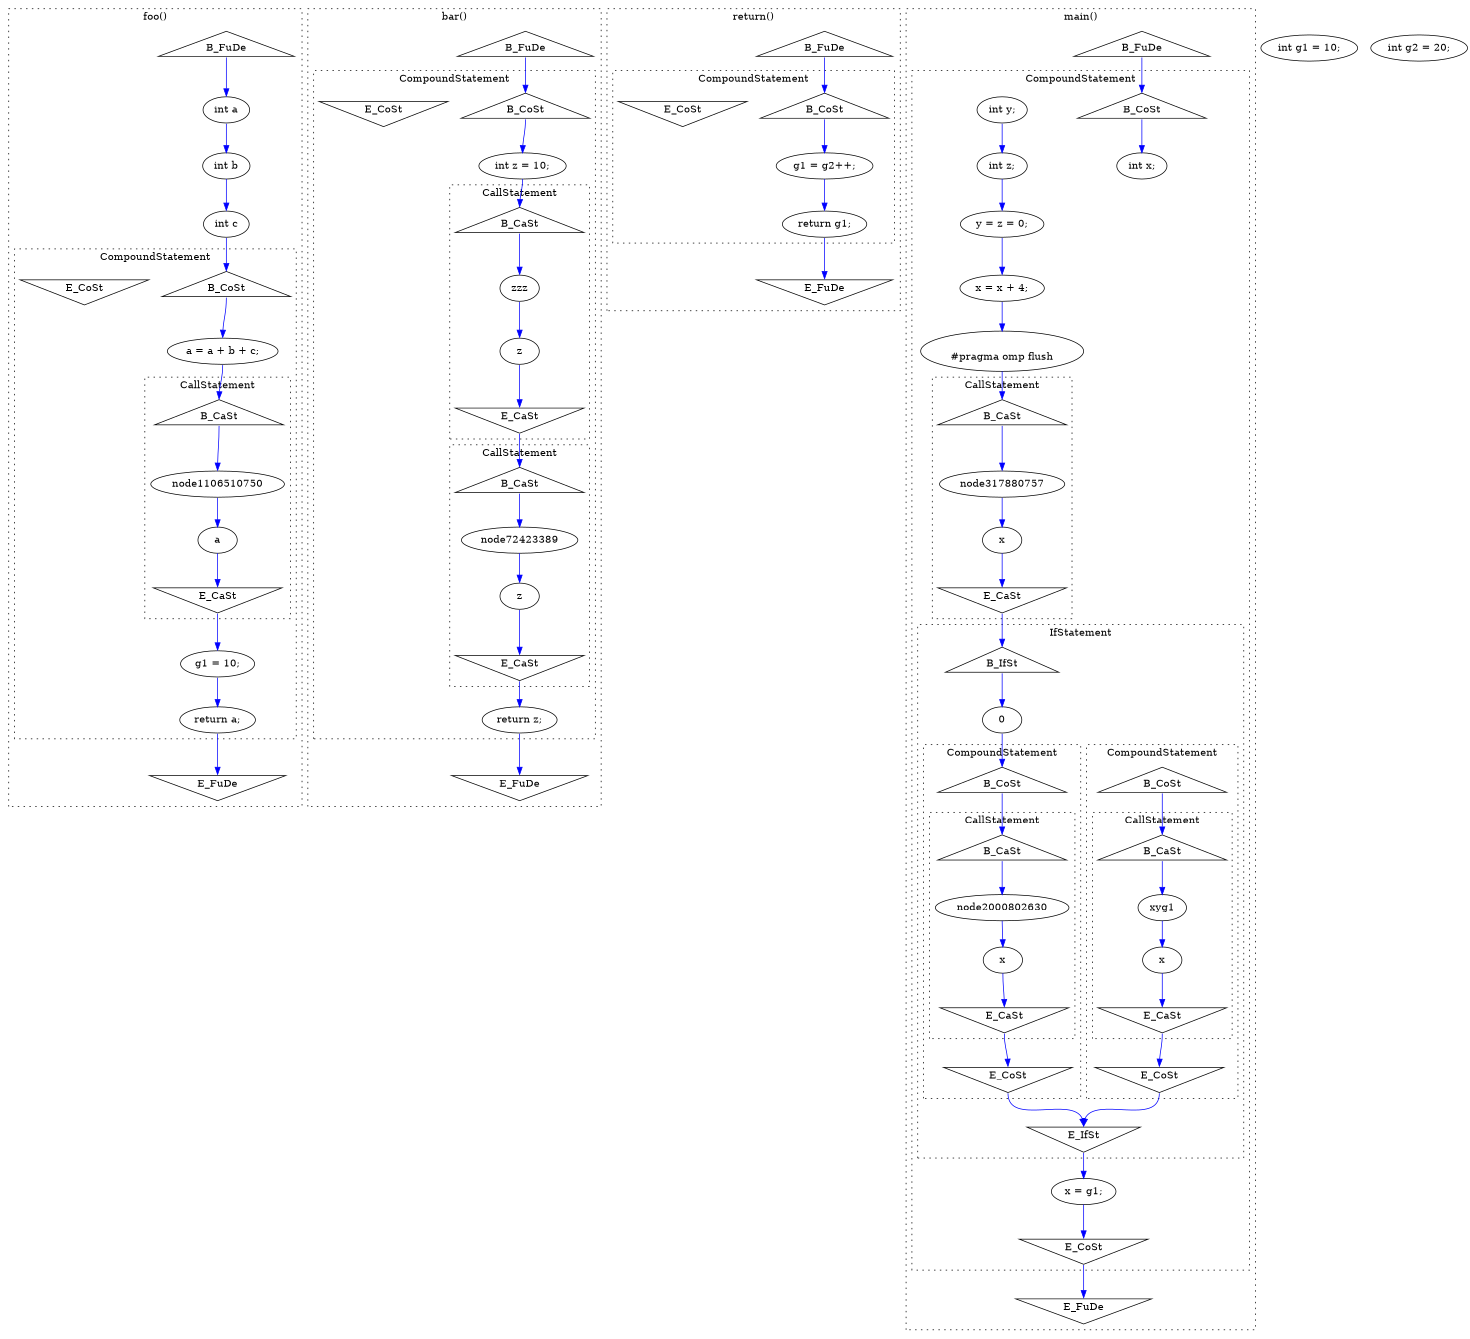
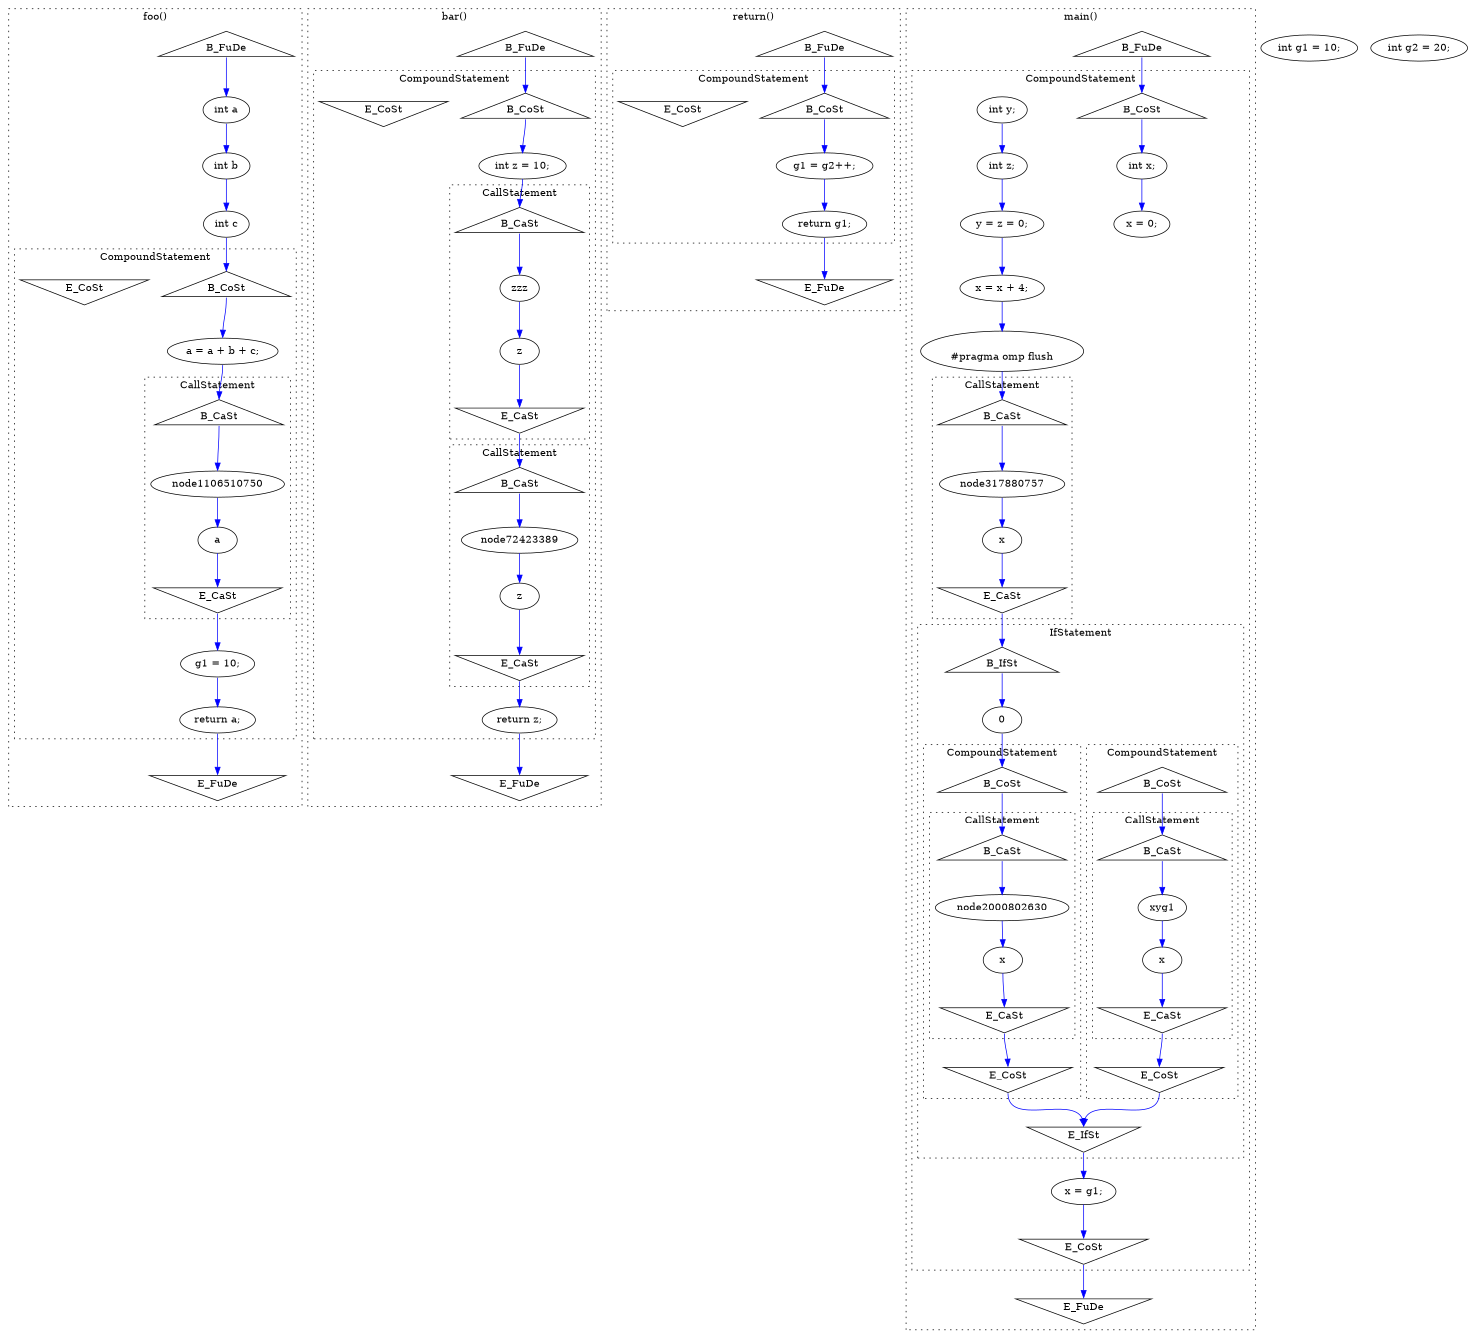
node "x = 0;": added
